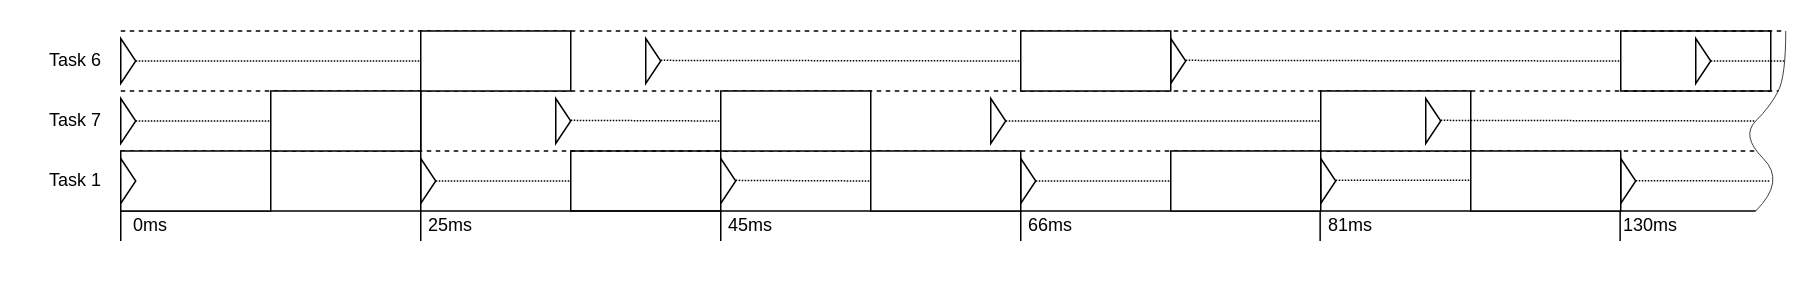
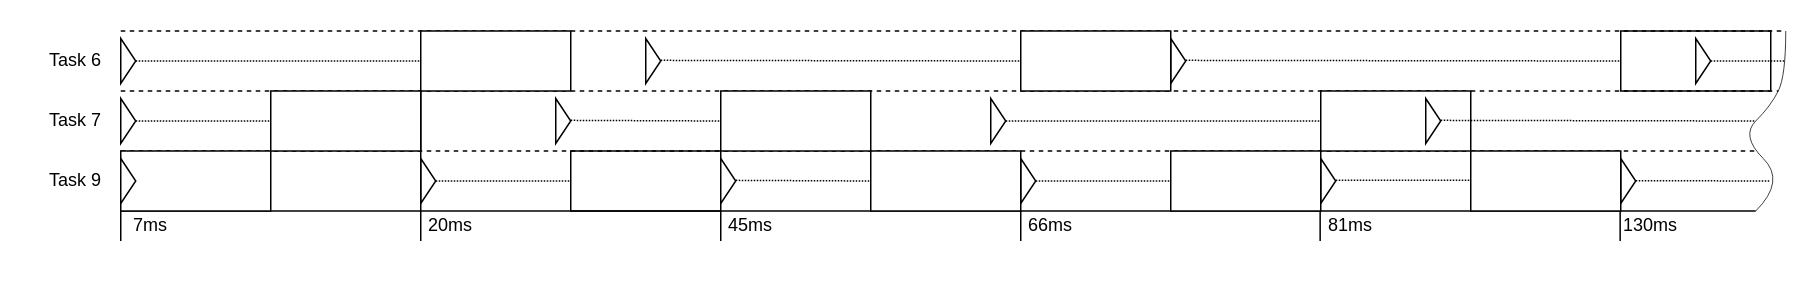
node "Task 1": label "Task 1" -> "Task 9"
node "0ms": label "0ms" -> "7ms"
node "25ms": label "25ms" -> "20ms"
